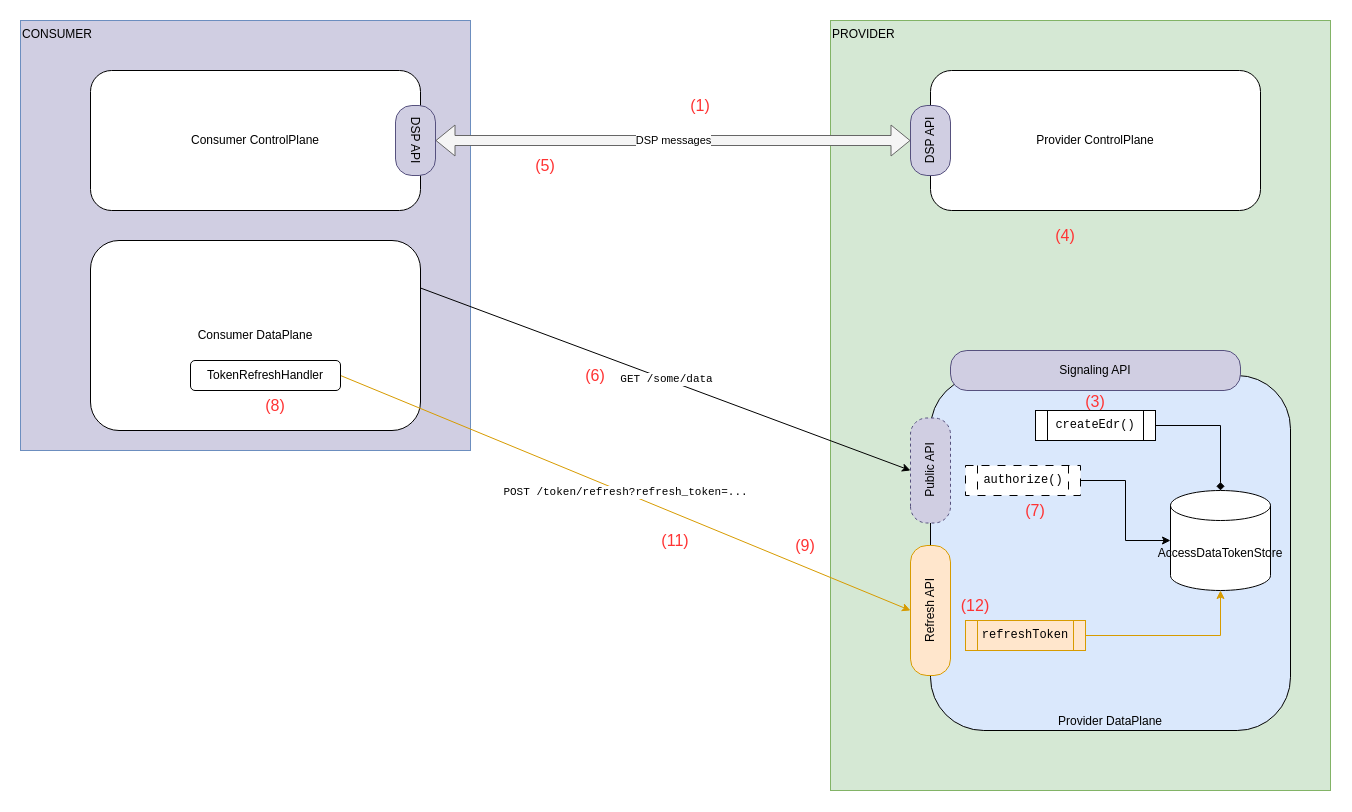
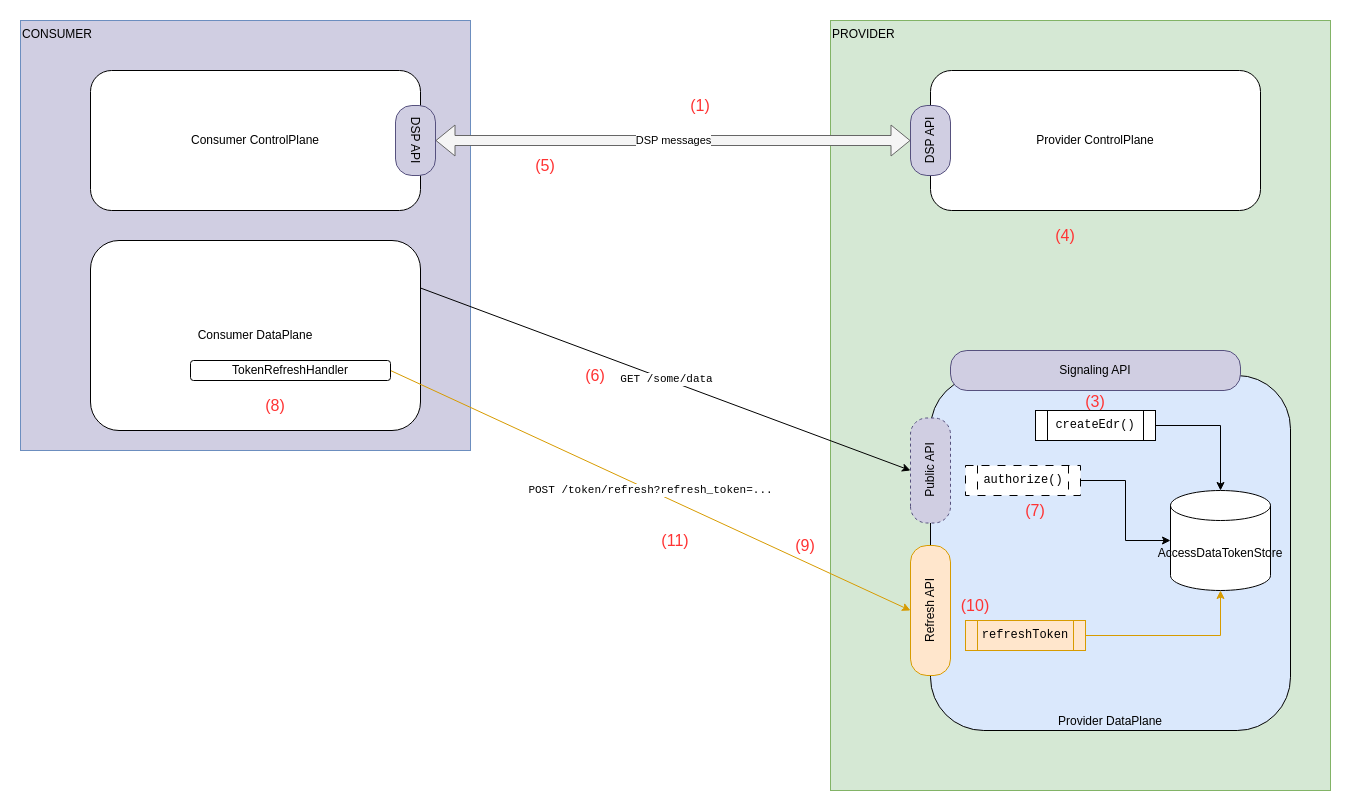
node "TokenRefreshHandler": size 150x30 -> 200x20
edge "createEdr()" -> "AccessDataTokenStore": arrowhead diamond -> classic
node "(12)": label "(12)" -> "(10)"
